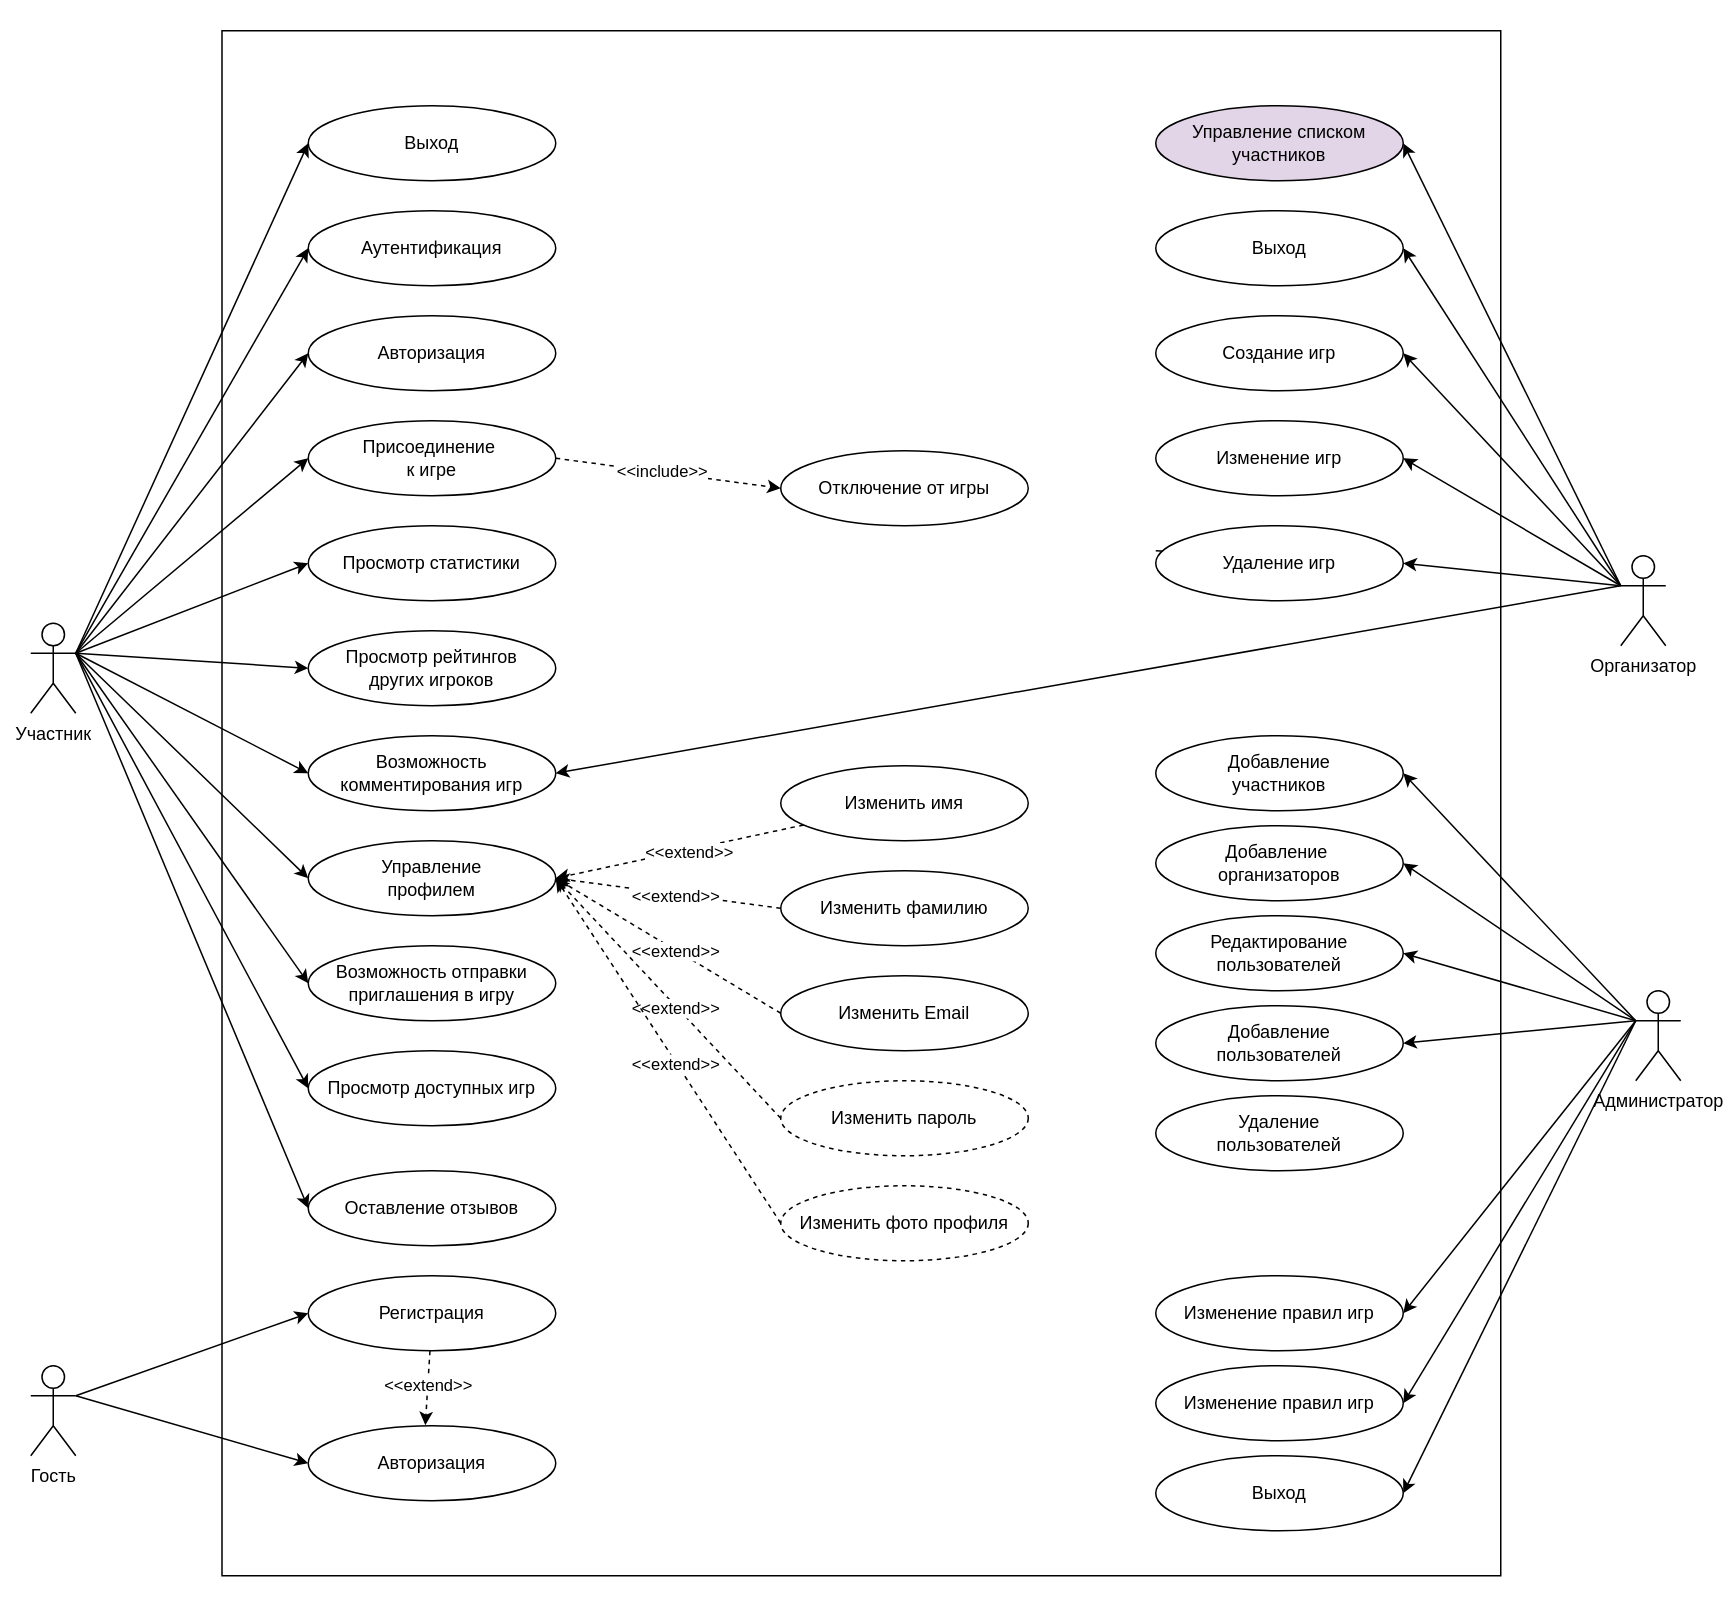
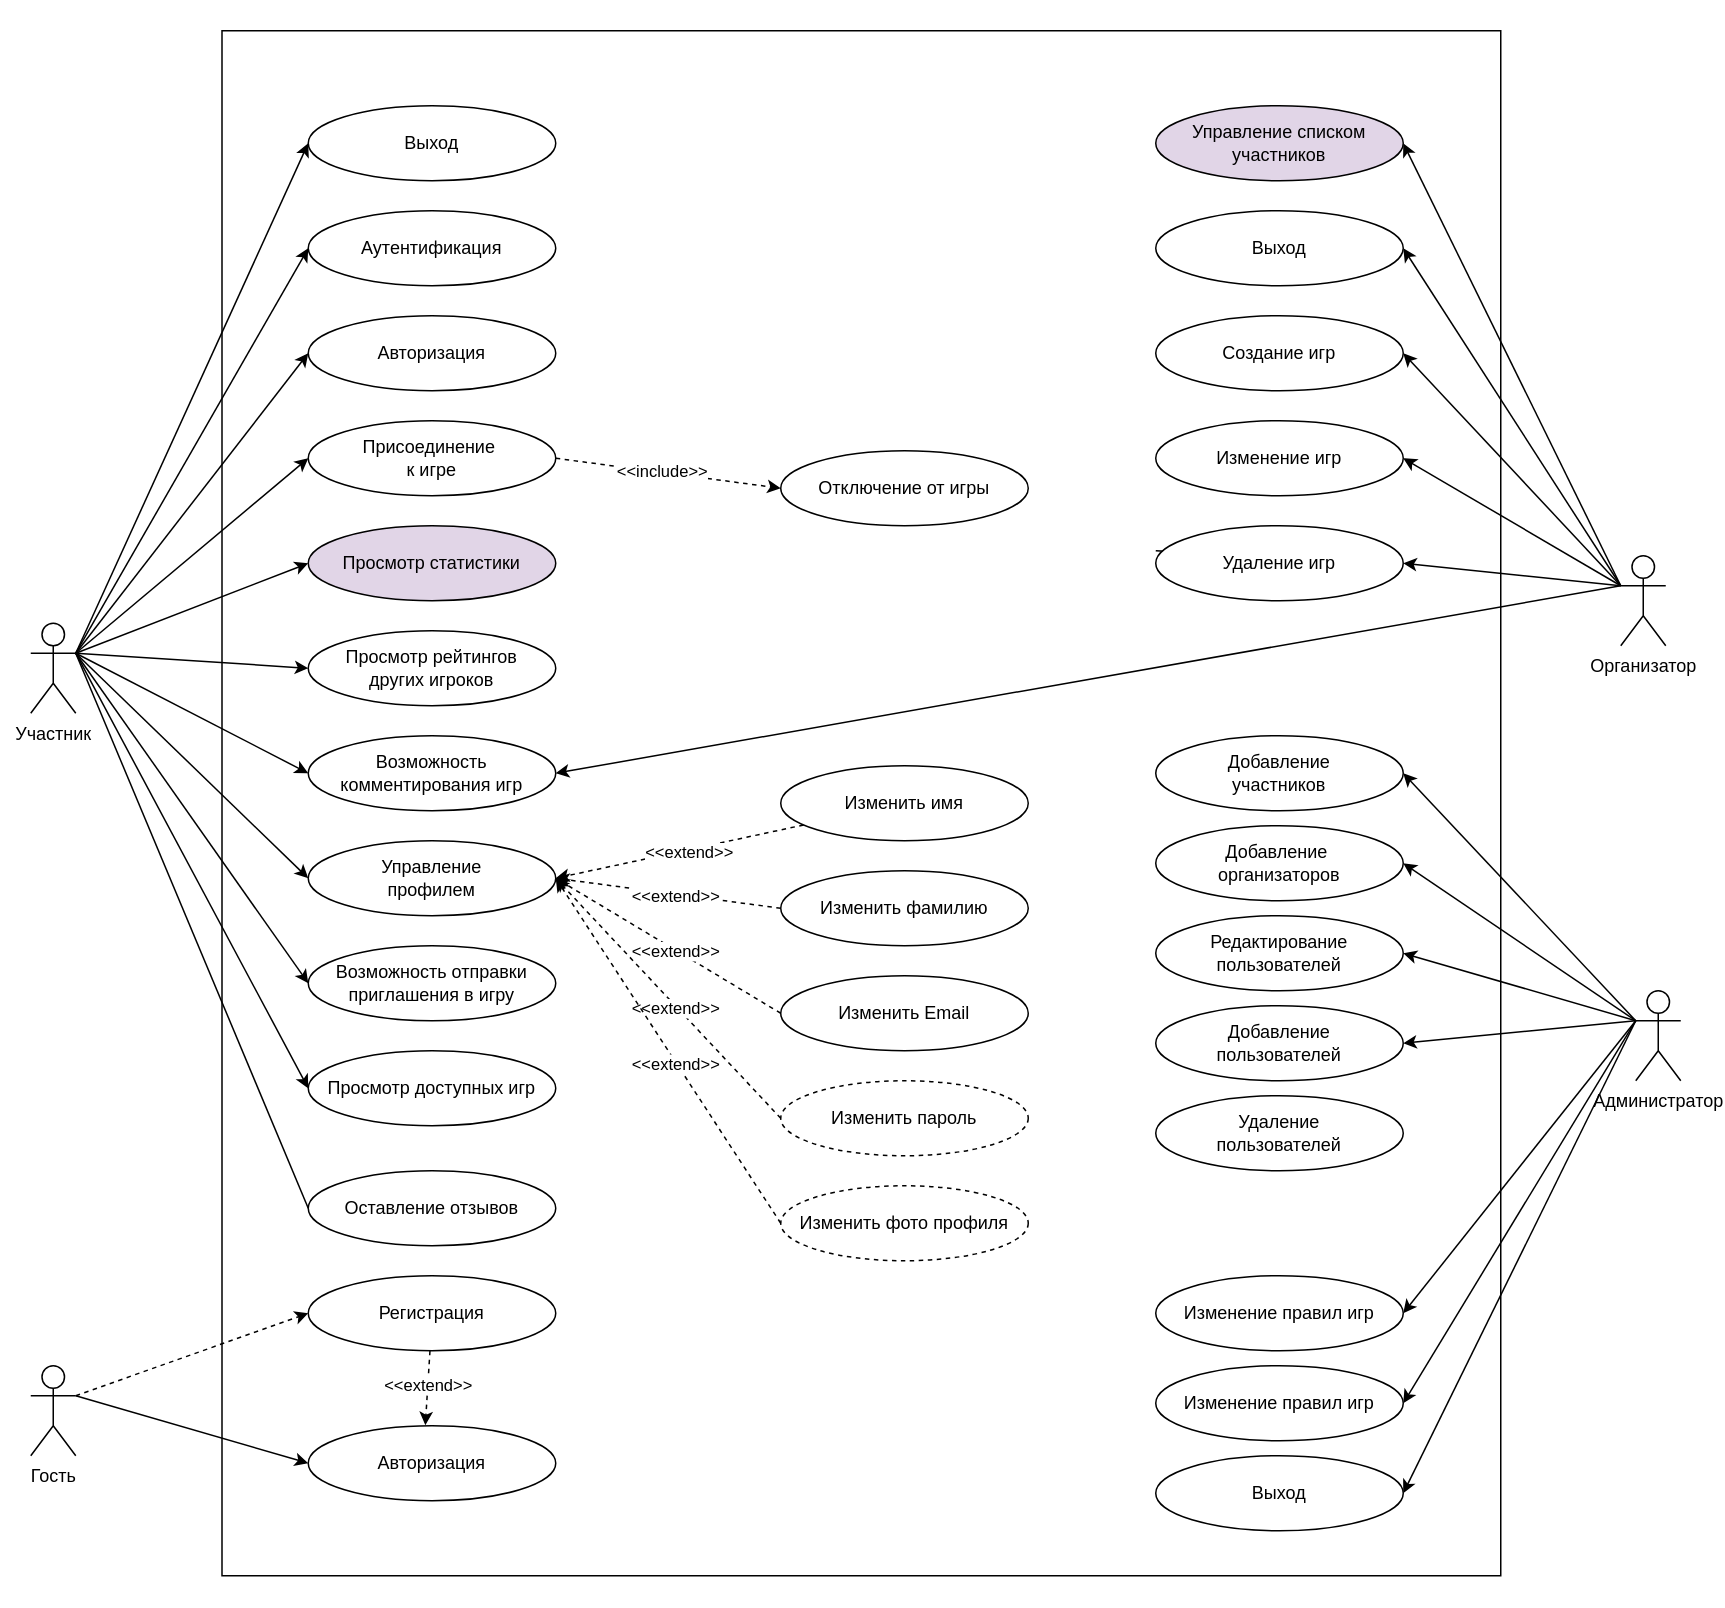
node "Просмотр статистики": fillcolor #ffffff -> #e1d5e7
edge "Участник" -> "Оставление отзывов": arrowhead classic -> none
edge "Гость" -> "Регистрация": style solid -> dashed
